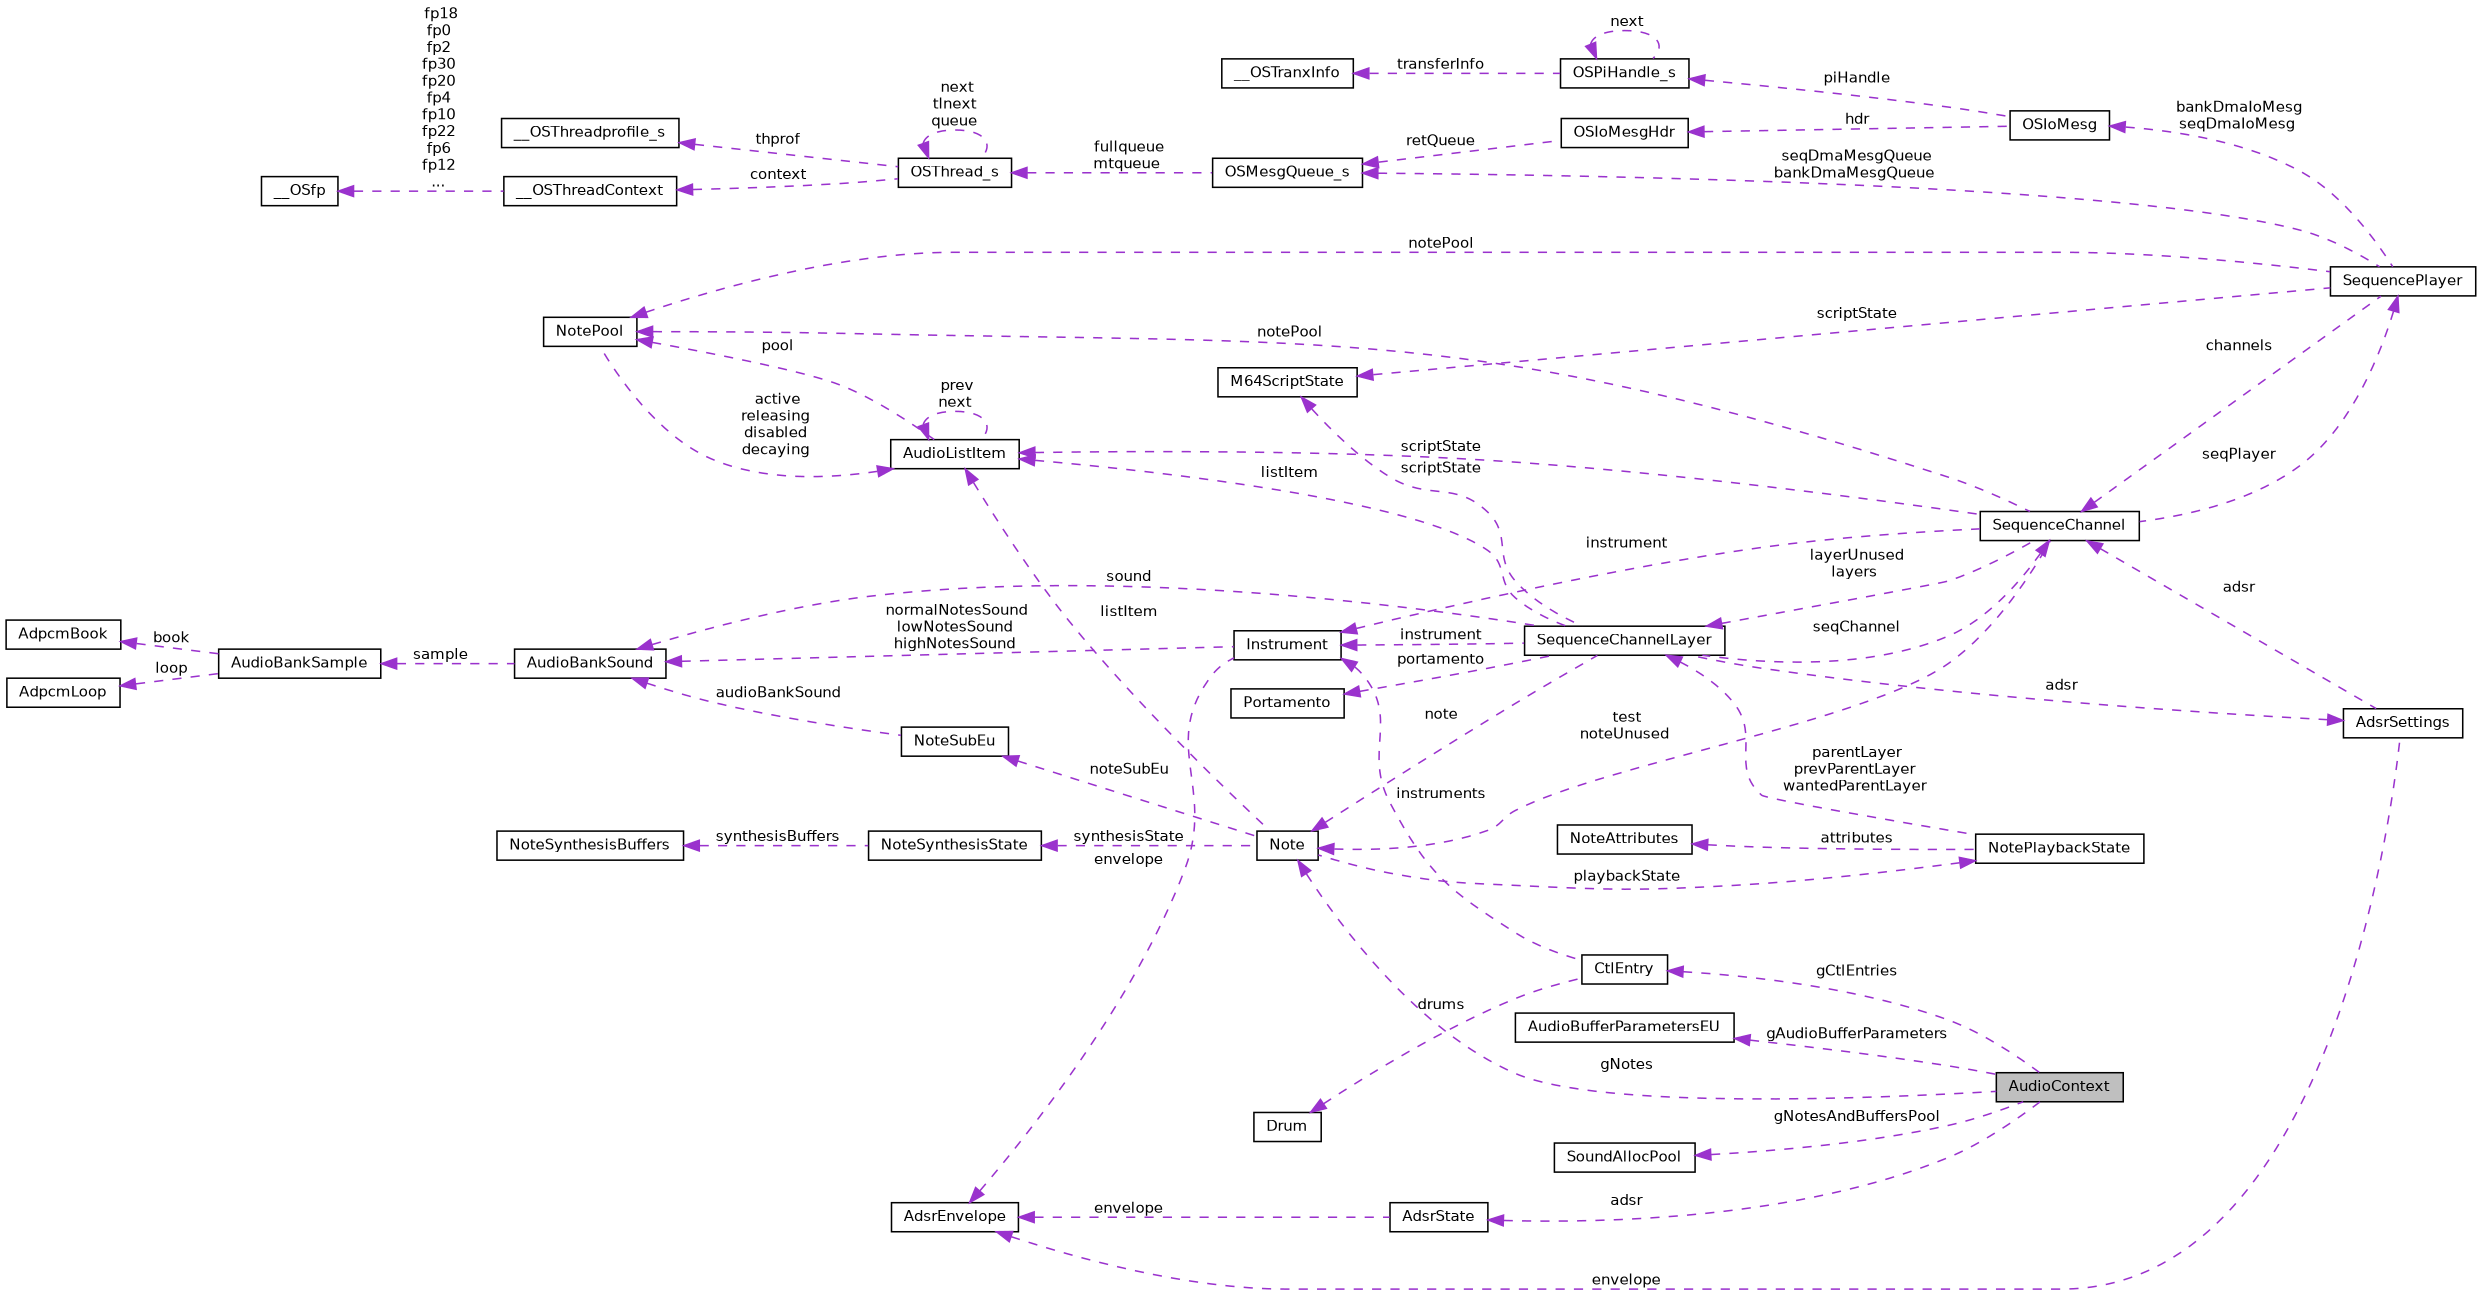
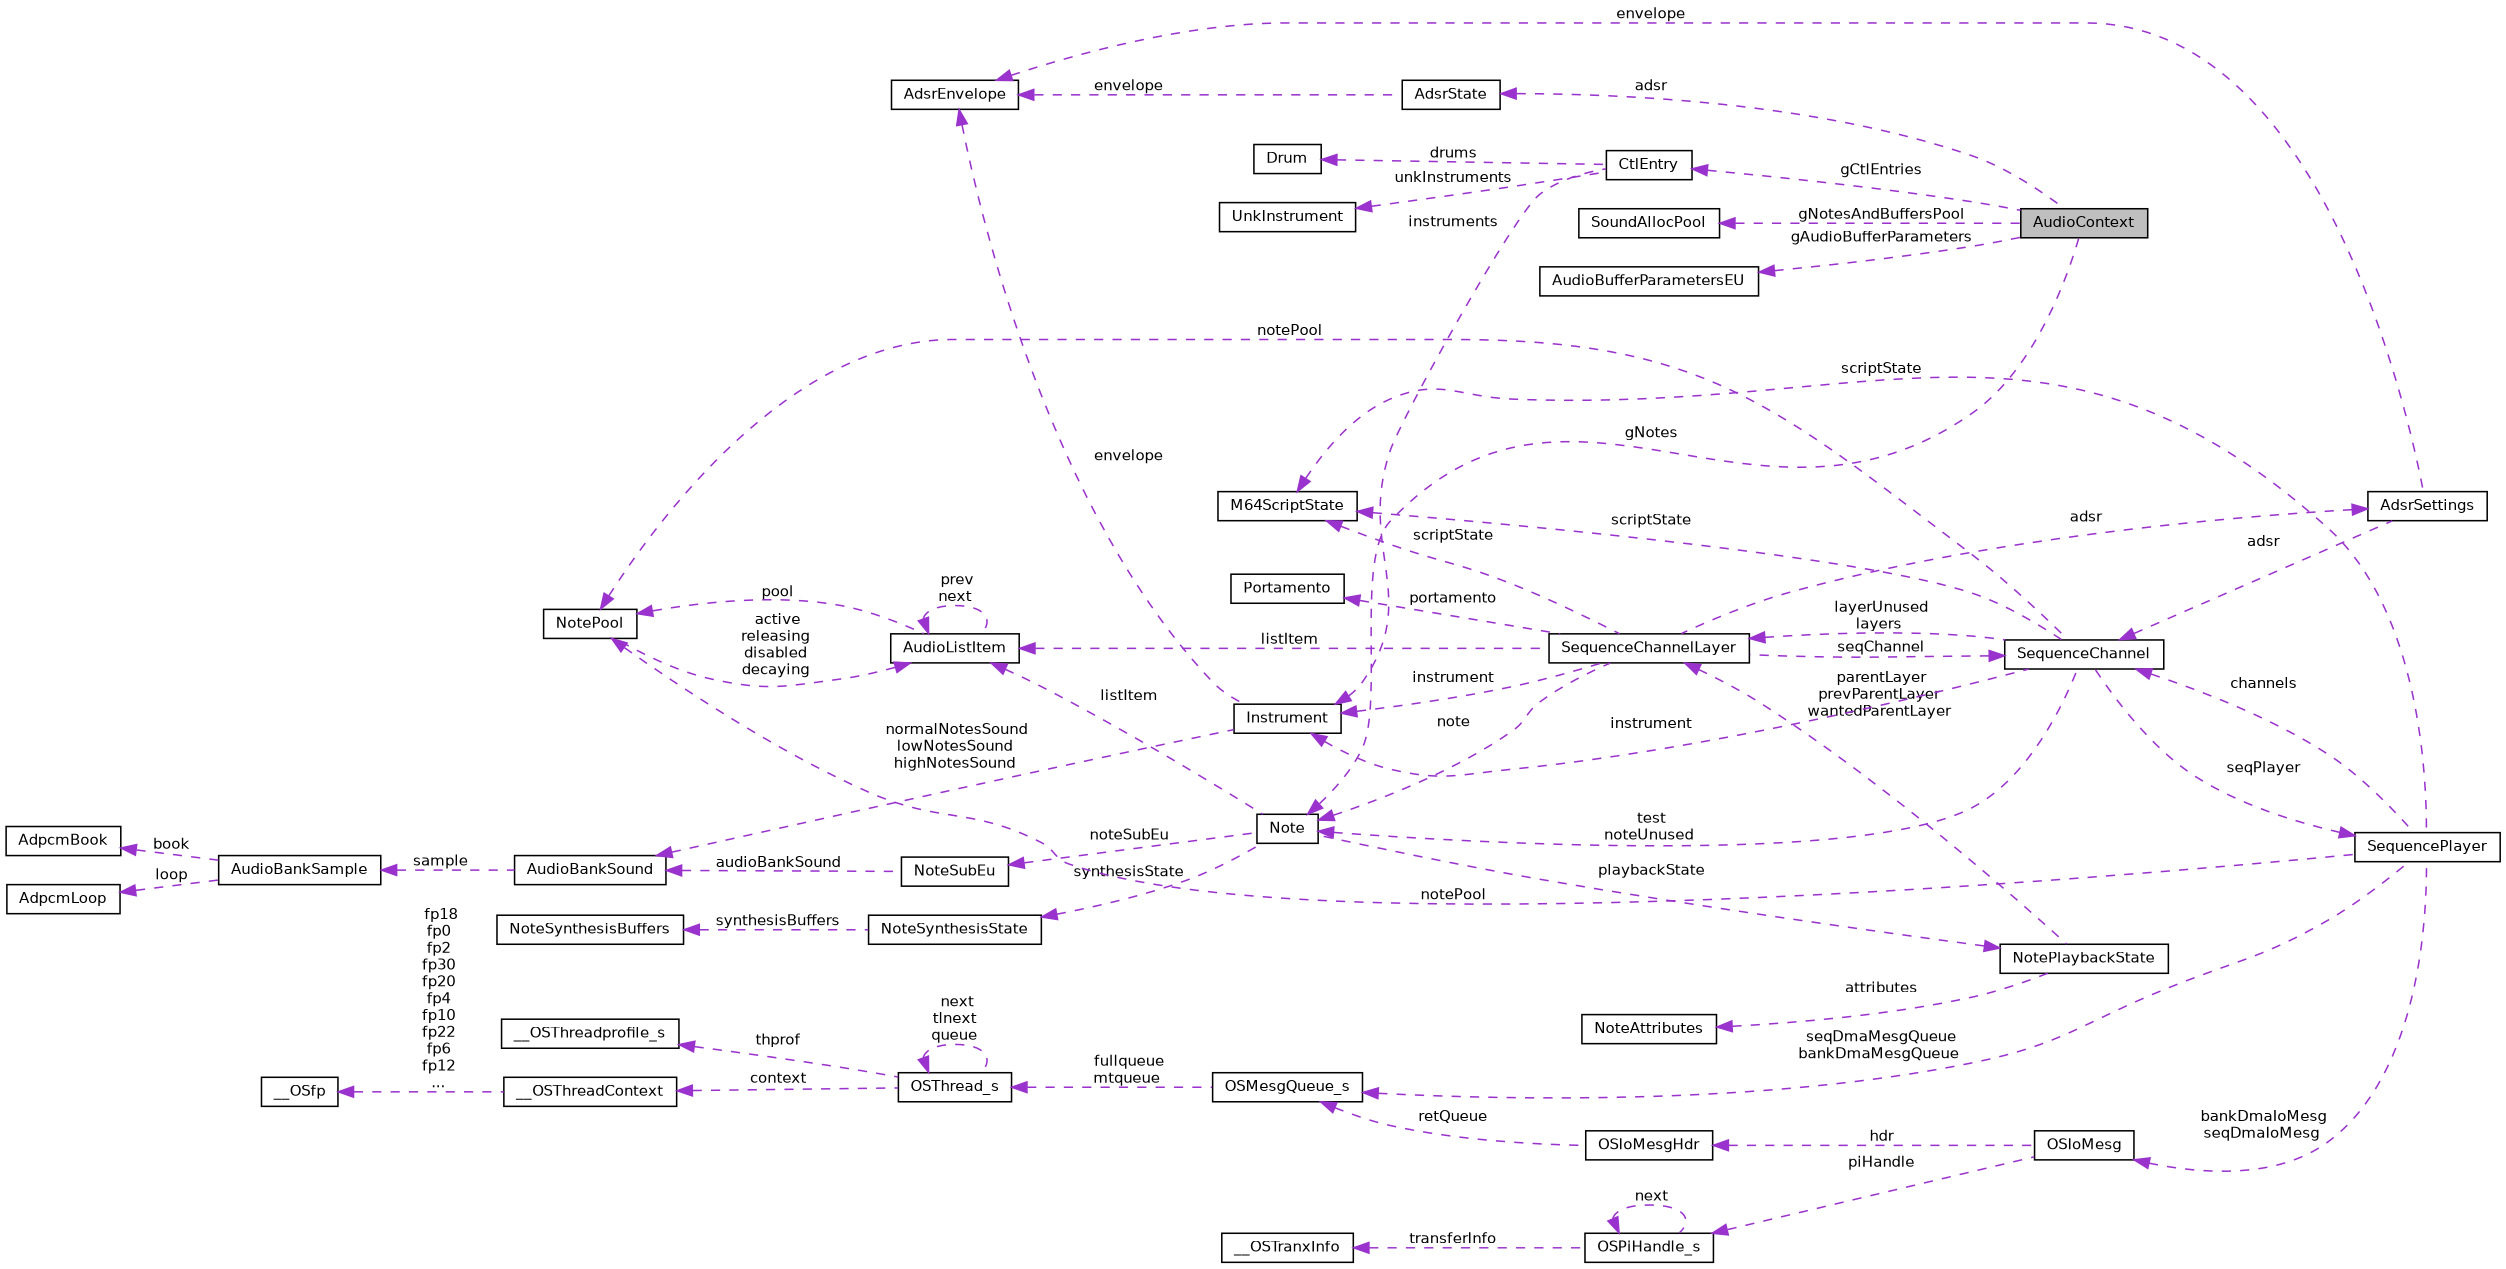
node "UnkInstrument": added
edge "SequenceChannel" -> "AudioListItem": now "SequenceChannel" -> "M64ScriptState"
edge "SequenceChannelLayer" -> "AudioBankSound": removed, label "sound"
